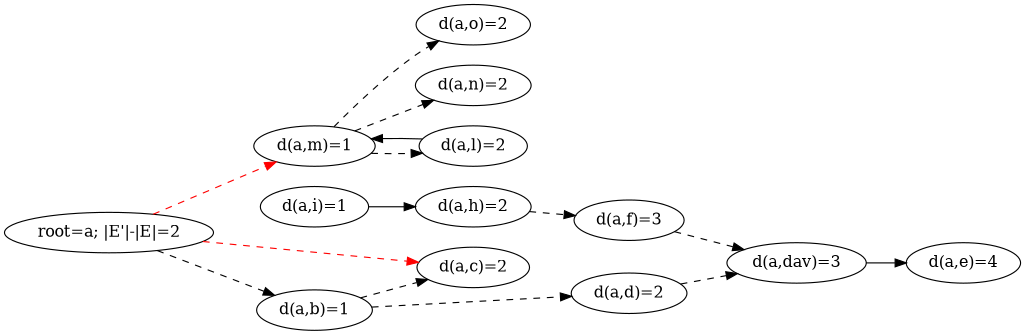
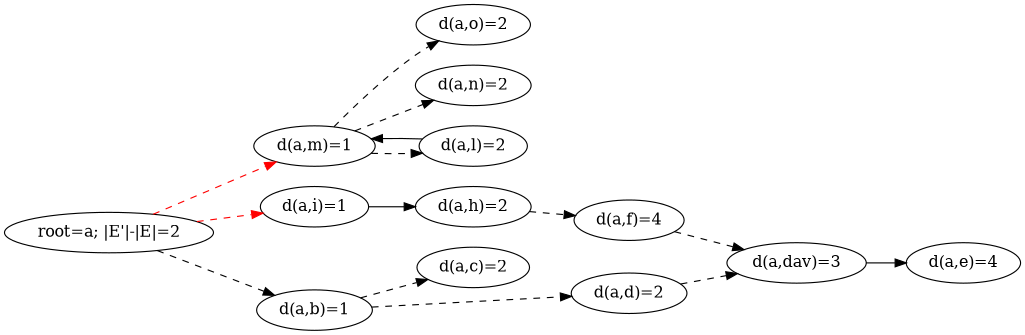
node "d(a,f)=3": label "d(a,f)=3" -> "d(a,f)=4"
edge "root=a; |E'|-|E|=2" -> "d(a,c)=2": now "root=a; |E'|-|E|=2" -> "d(a,i)=1"
